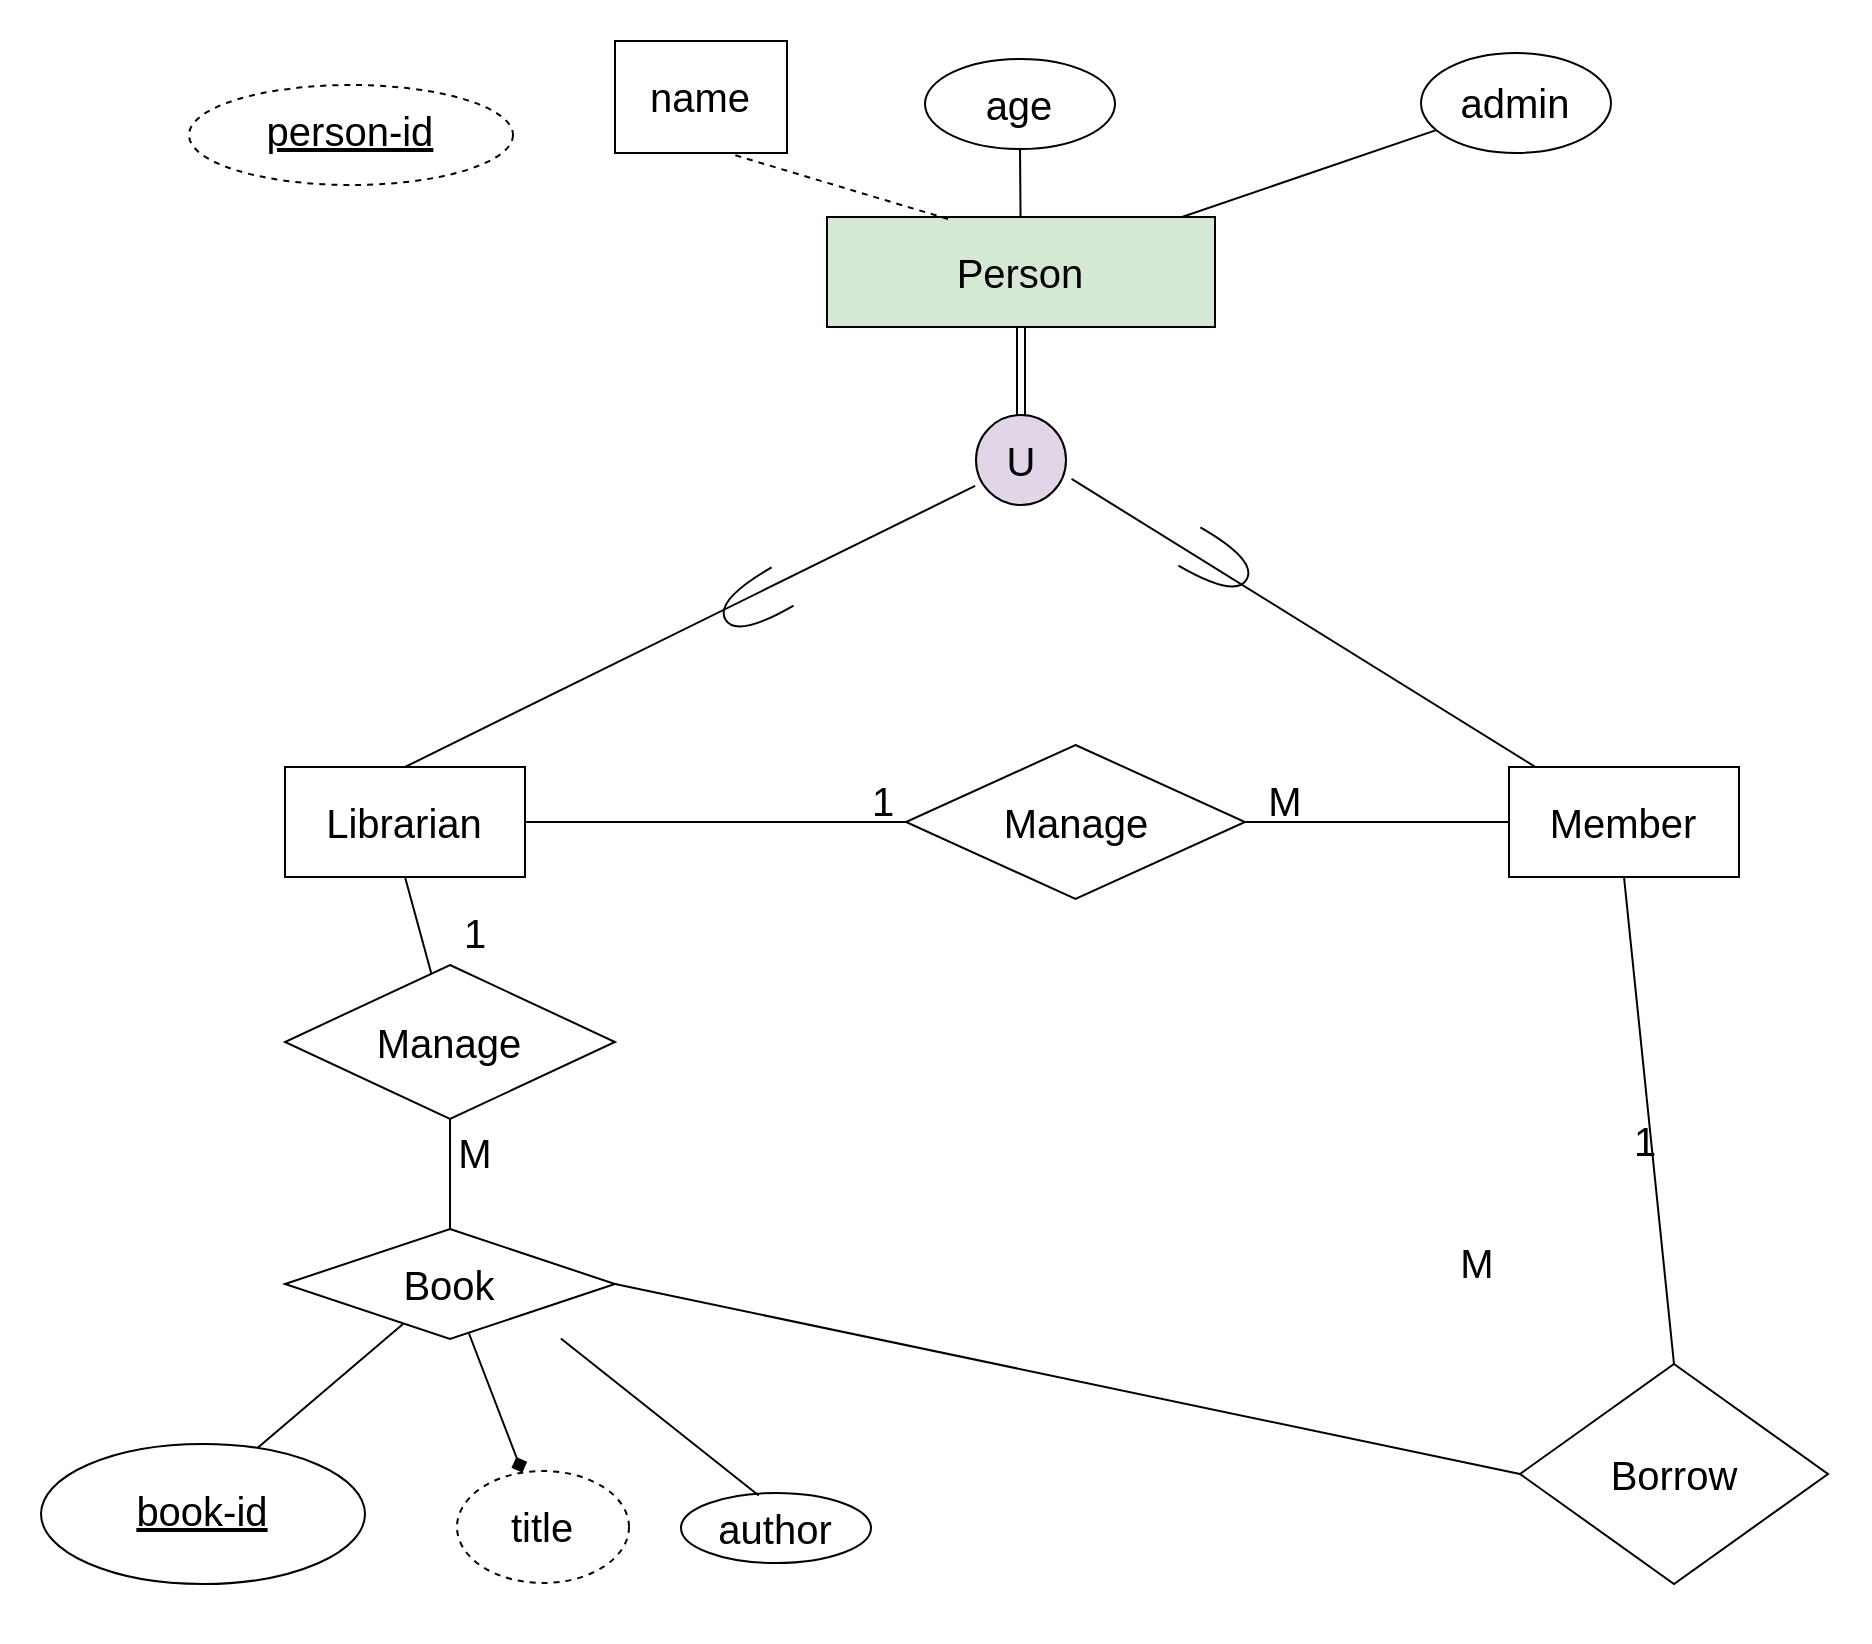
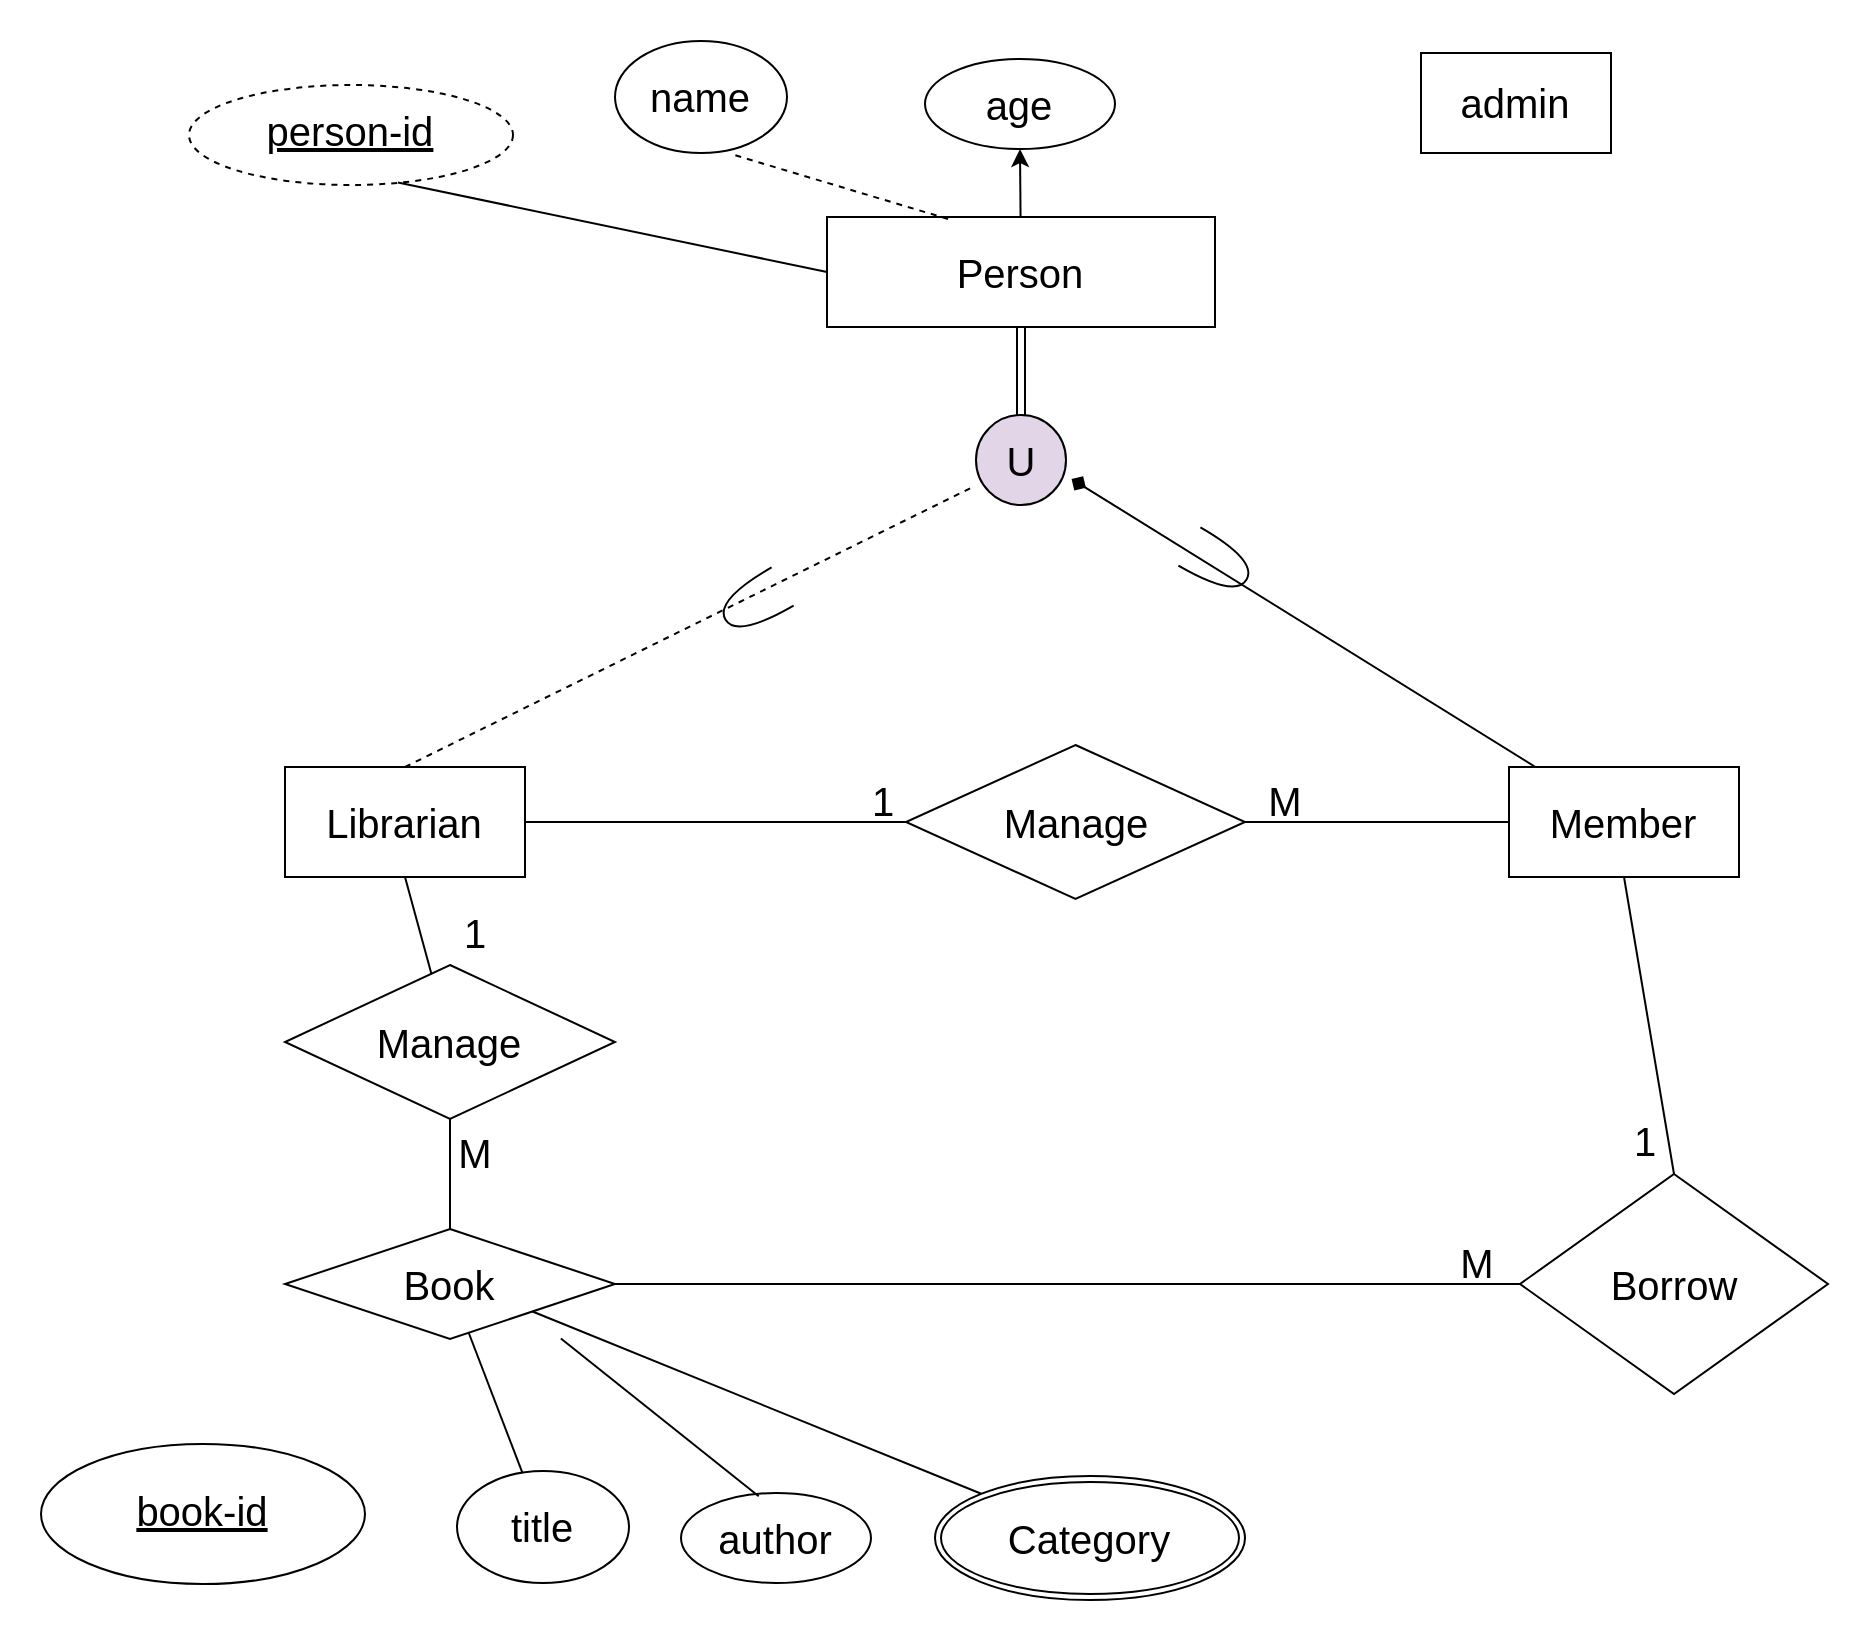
node "name": shape rectangle -> ellipse
node "admin": shape ellipse -> rectangle
edge "age" -- "Person": arrowhead none -> classic
edge "admin" -- "Person": removed
edge "person-id" -- "Person": added
node "Person": fillcolor #d5e8d4 -> #ffffff
edge "U" -- "Member": arrowhead none -> diamond
edge "U" -- "Librarian": style solid -> dashed
edge "Book" -- "book-id": removed
edge "Book" -- "Category": added
edge "Book" -> "title": arrowhead diamond -> none
node "Borrow": moved (1674, 1474) -> (1674, 1284)
node "title": style dashed -> solid
node "author": size 190x70 -> 190x90
node "Category": added
